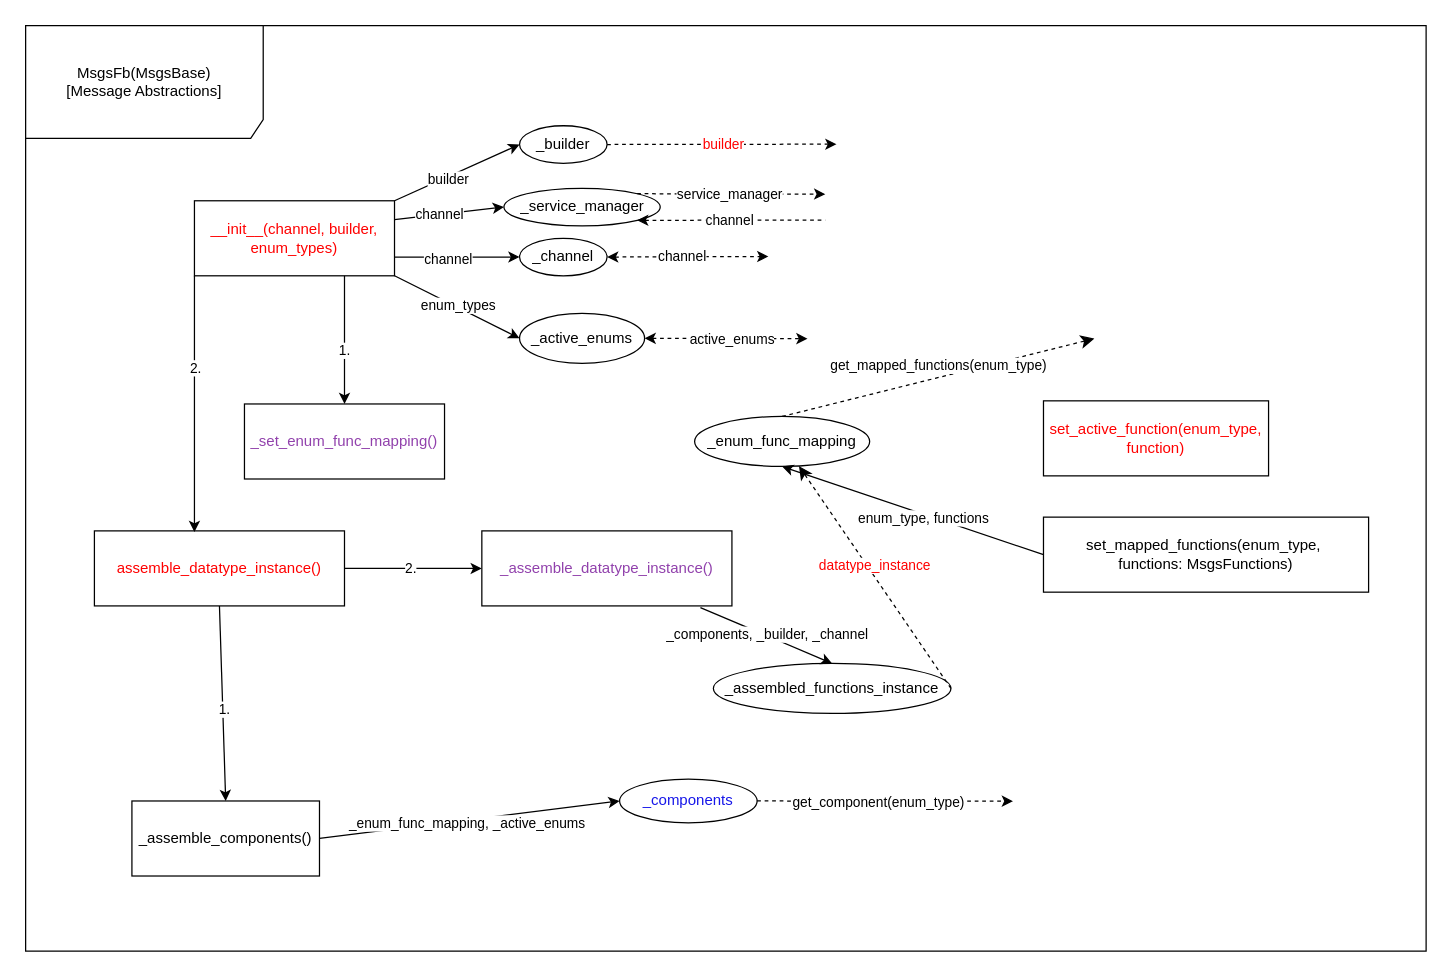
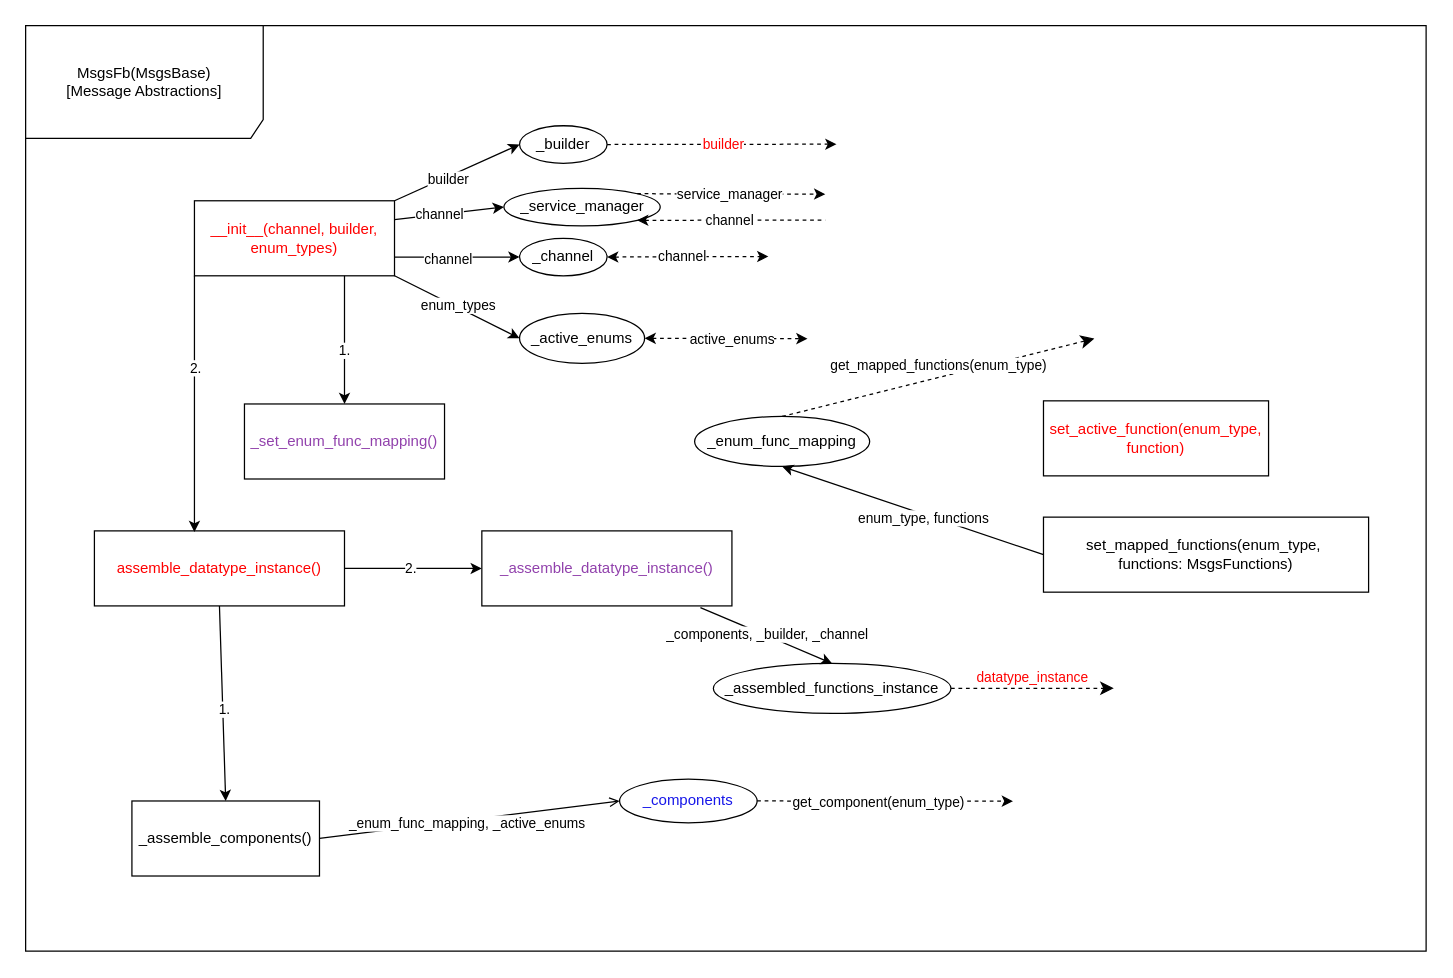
edge "_assembled_functions_instance" -> "_enum_func_mapping": now "_assembled_functions_instance" -> "MsgsFb(MsgsBase) [Message Abstractions]"
edge "_assemble_components()" -> "_components": arrowhead classic -> open
